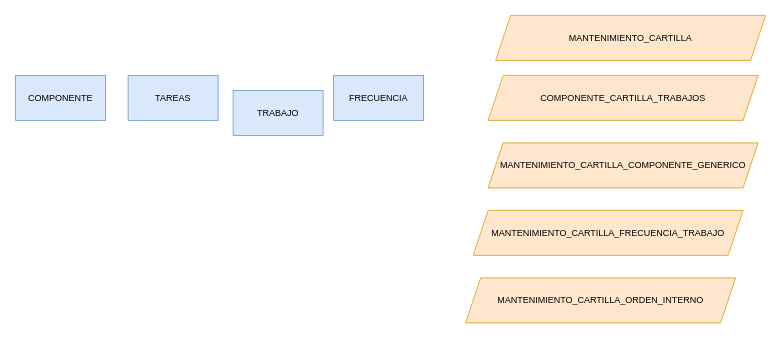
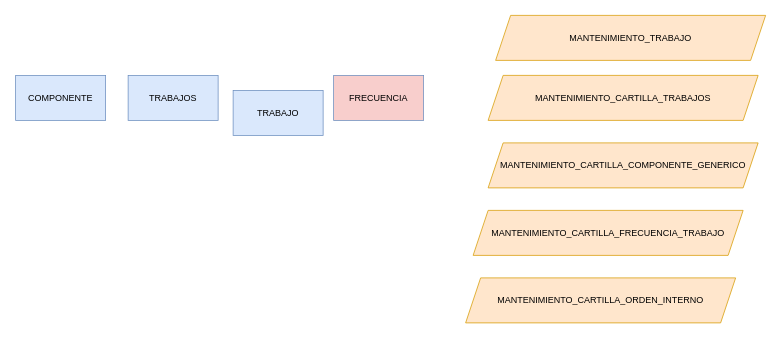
node "MANTENIMIENTO_CARTILLA": label "MANTENIMIENTO_CARTILLA" -> "MANTENIMIENTO_TRABAJO"
node "TAREAS": label "TAREAS" -> "TRABAJOS"
node "FRECUENCIA": fillcolor #dae8fc -> #f8cecc
node "COMPONENTE_CARTILLA_TRABAJOS": label "COMPONENTE_CARTILLA_TRABAJOS" -> "MANTENIMIENTO_CARTILLA_TRABAJOS"
